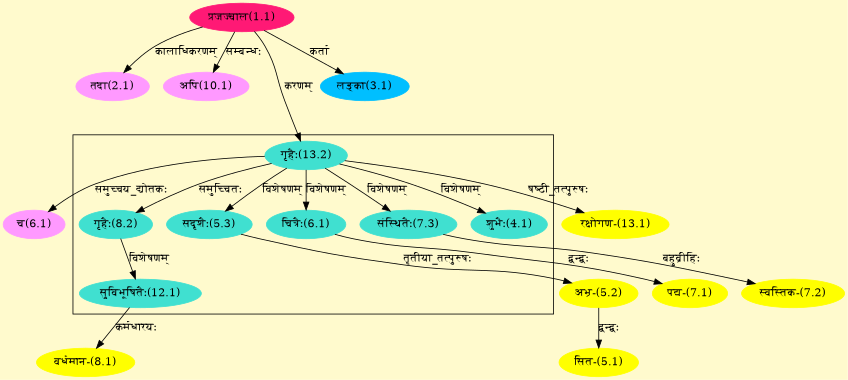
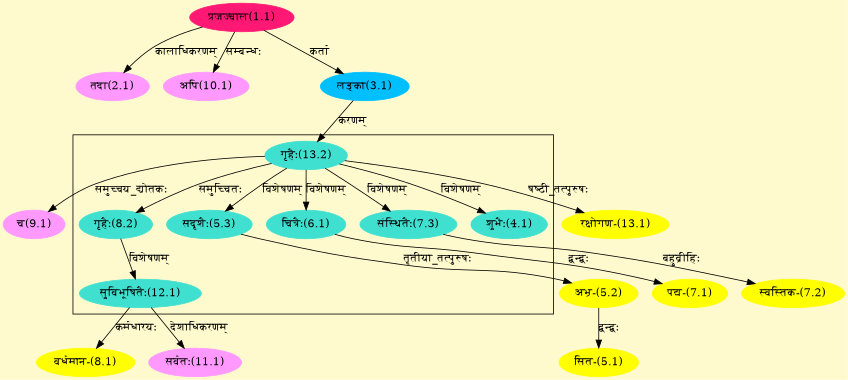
edge "प्रजज्वाल(1.1)" -> "गृहैः(13.2)": now "लङ्का(3.1)" -> "गृहैः(13.2)"
node "च(6.1)": label "च(6.1)" -> "च(9.1)"
node "सर्वतः(11.1)": added
